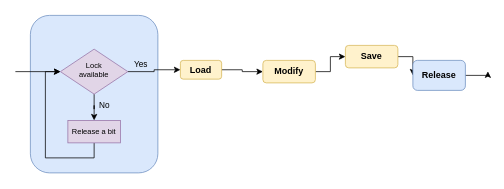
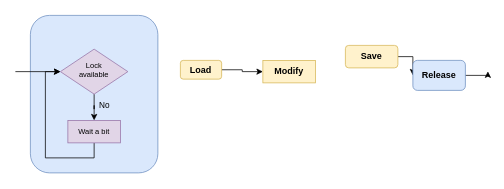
edge "Modify" -> "Save": removed
edge "Lock available" -> "Load": removed, label "Yes"
node "Modify": shape rounded rectangle -> rectangle
node "Release a bit": label "Release a bit" -> "Wait a bit"
